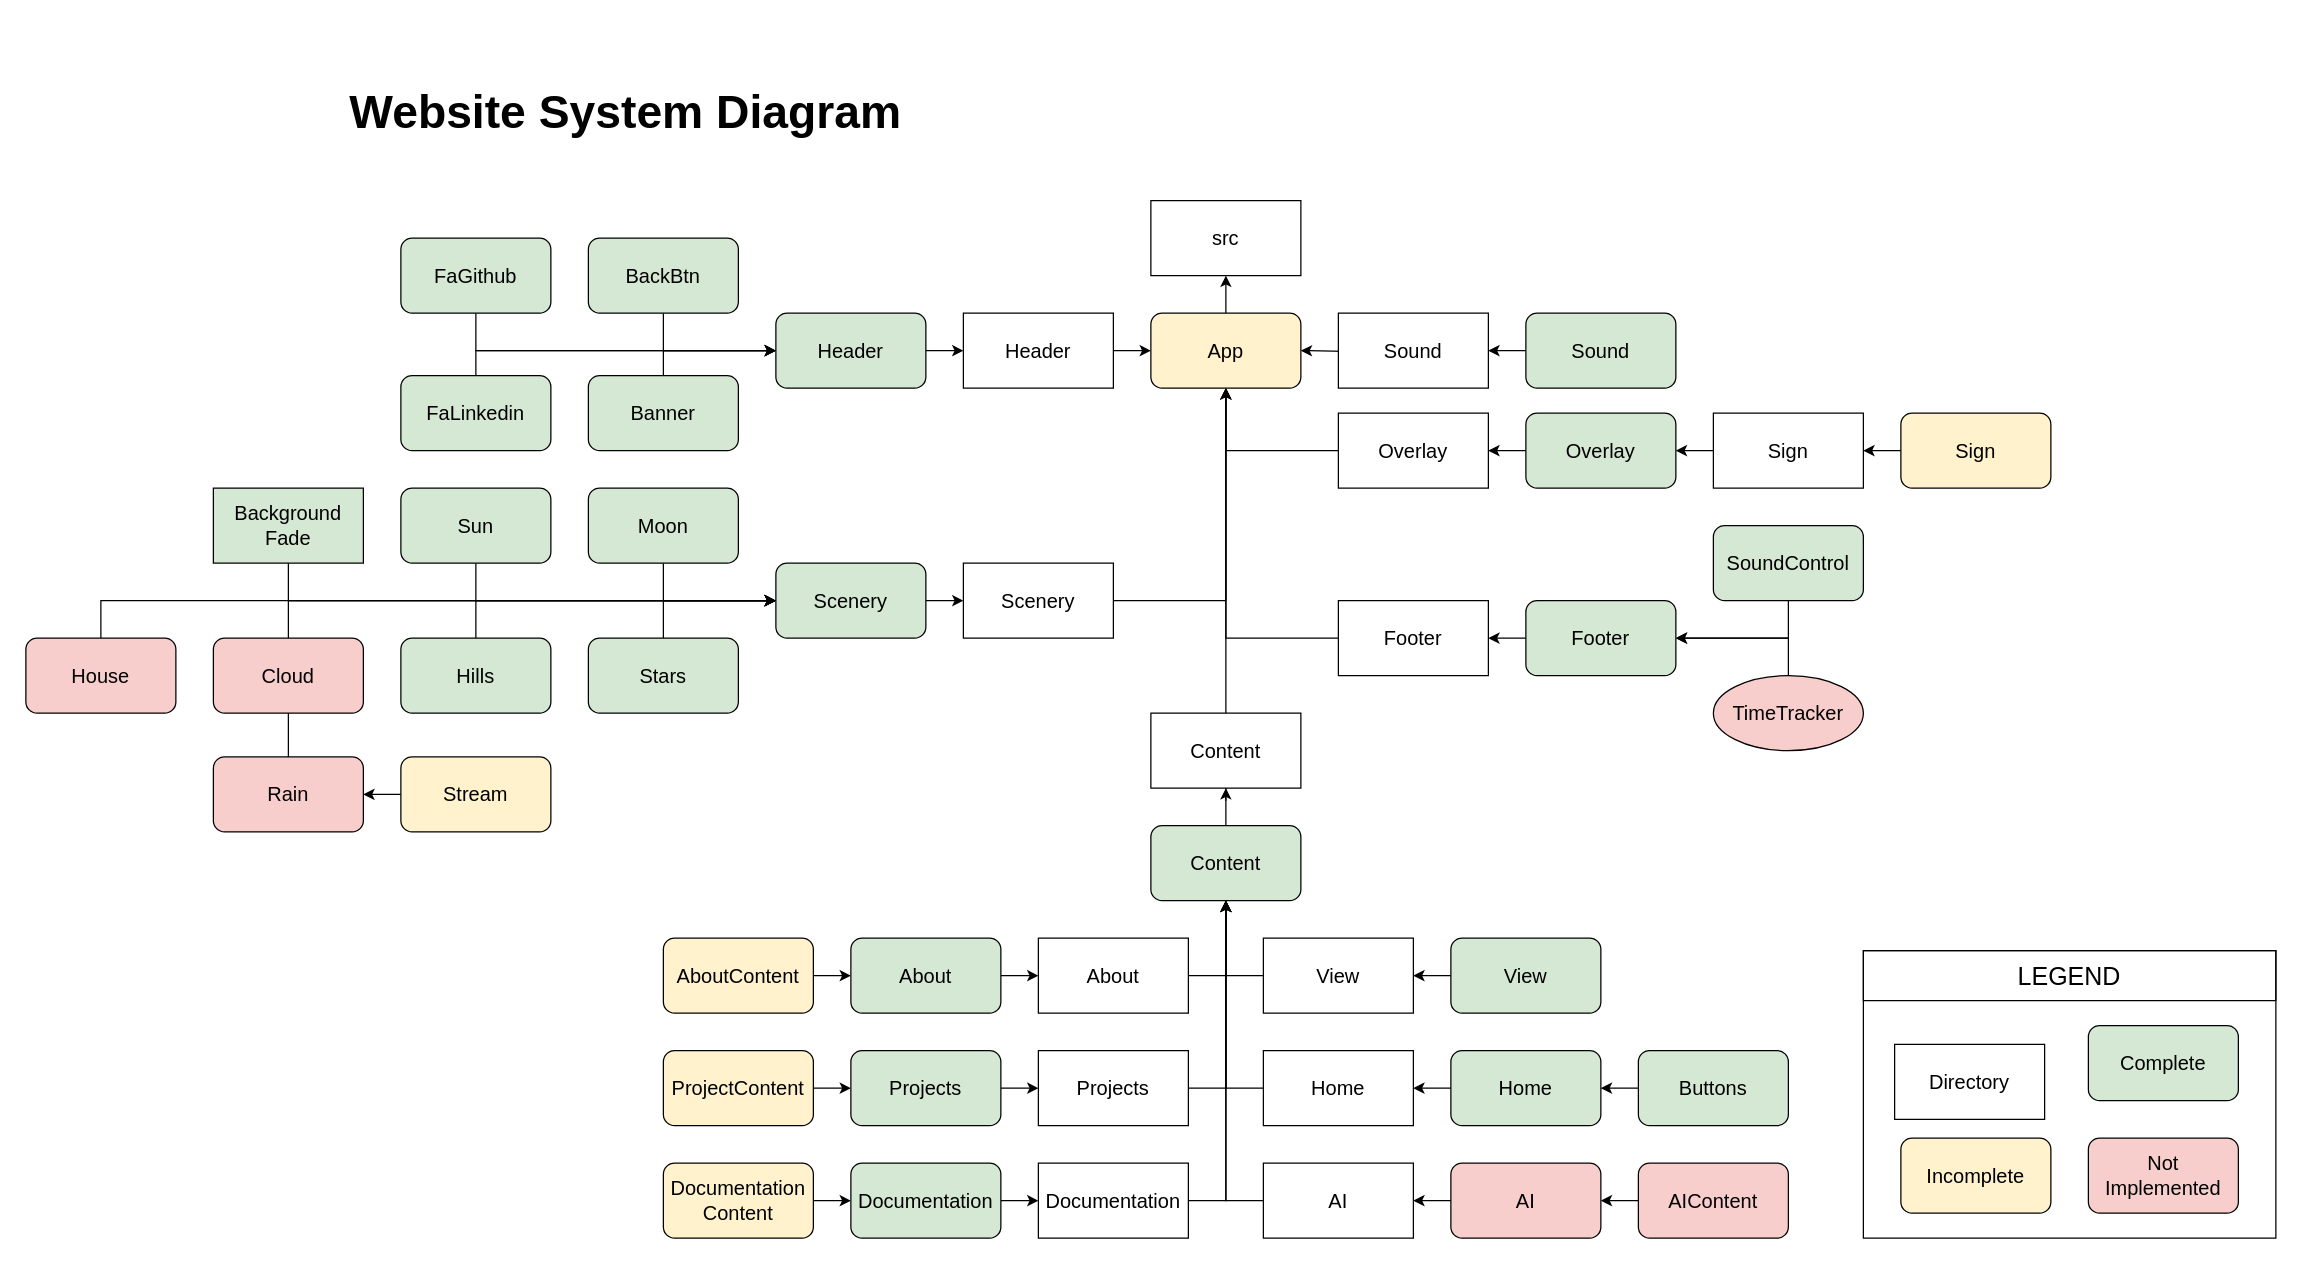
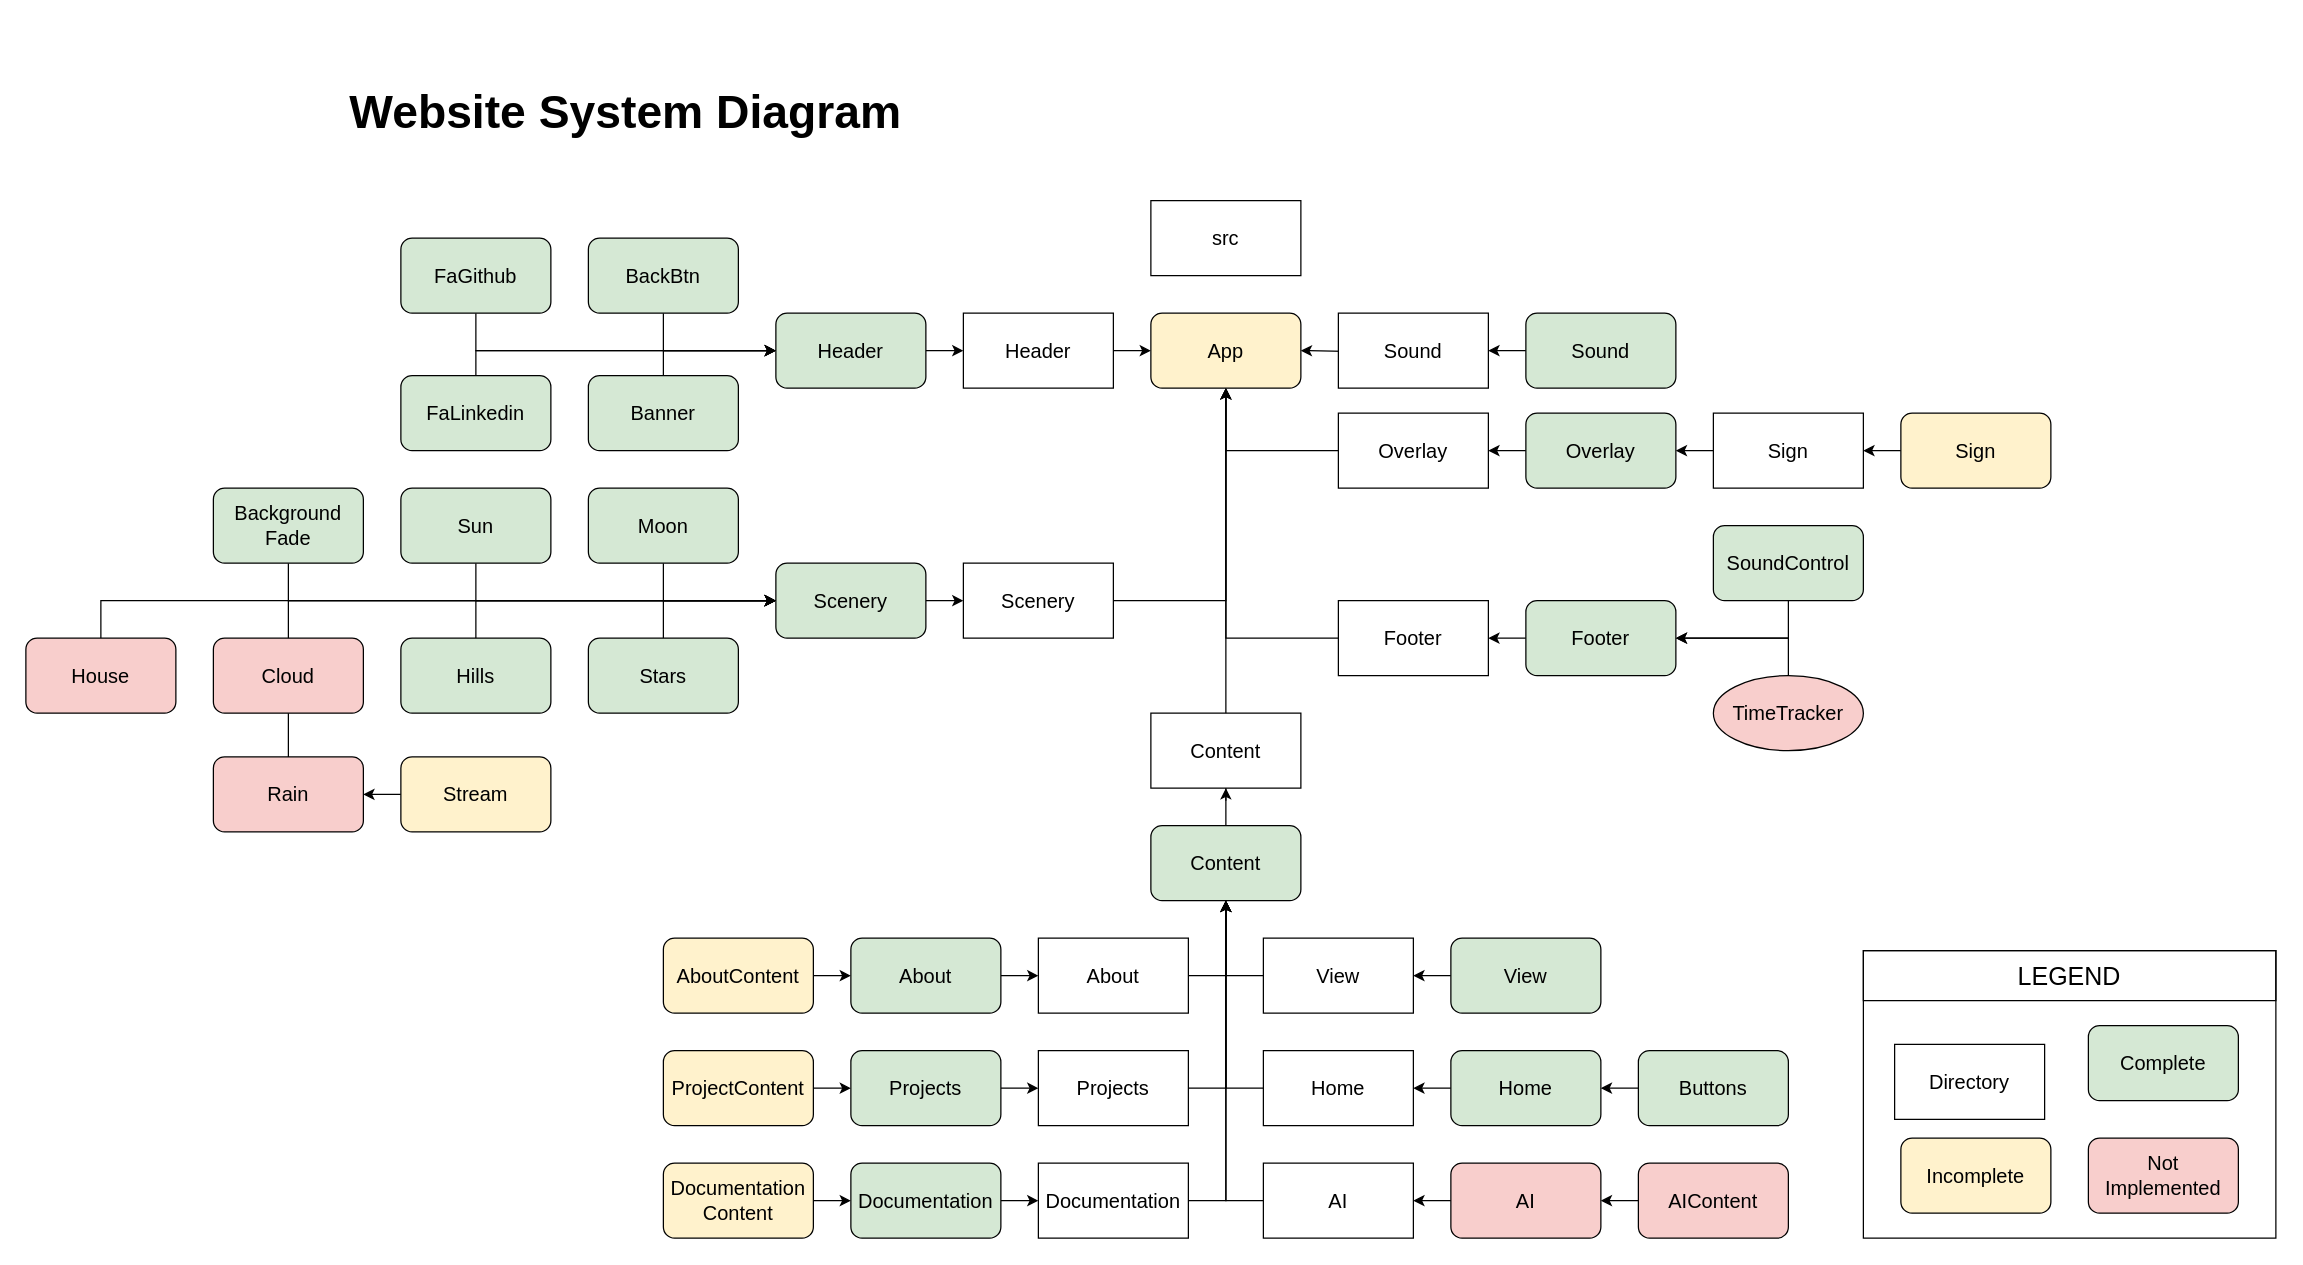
edge "App" -> "src": removed
node "Background Fade": shape rectangle -> rounded rectangle
